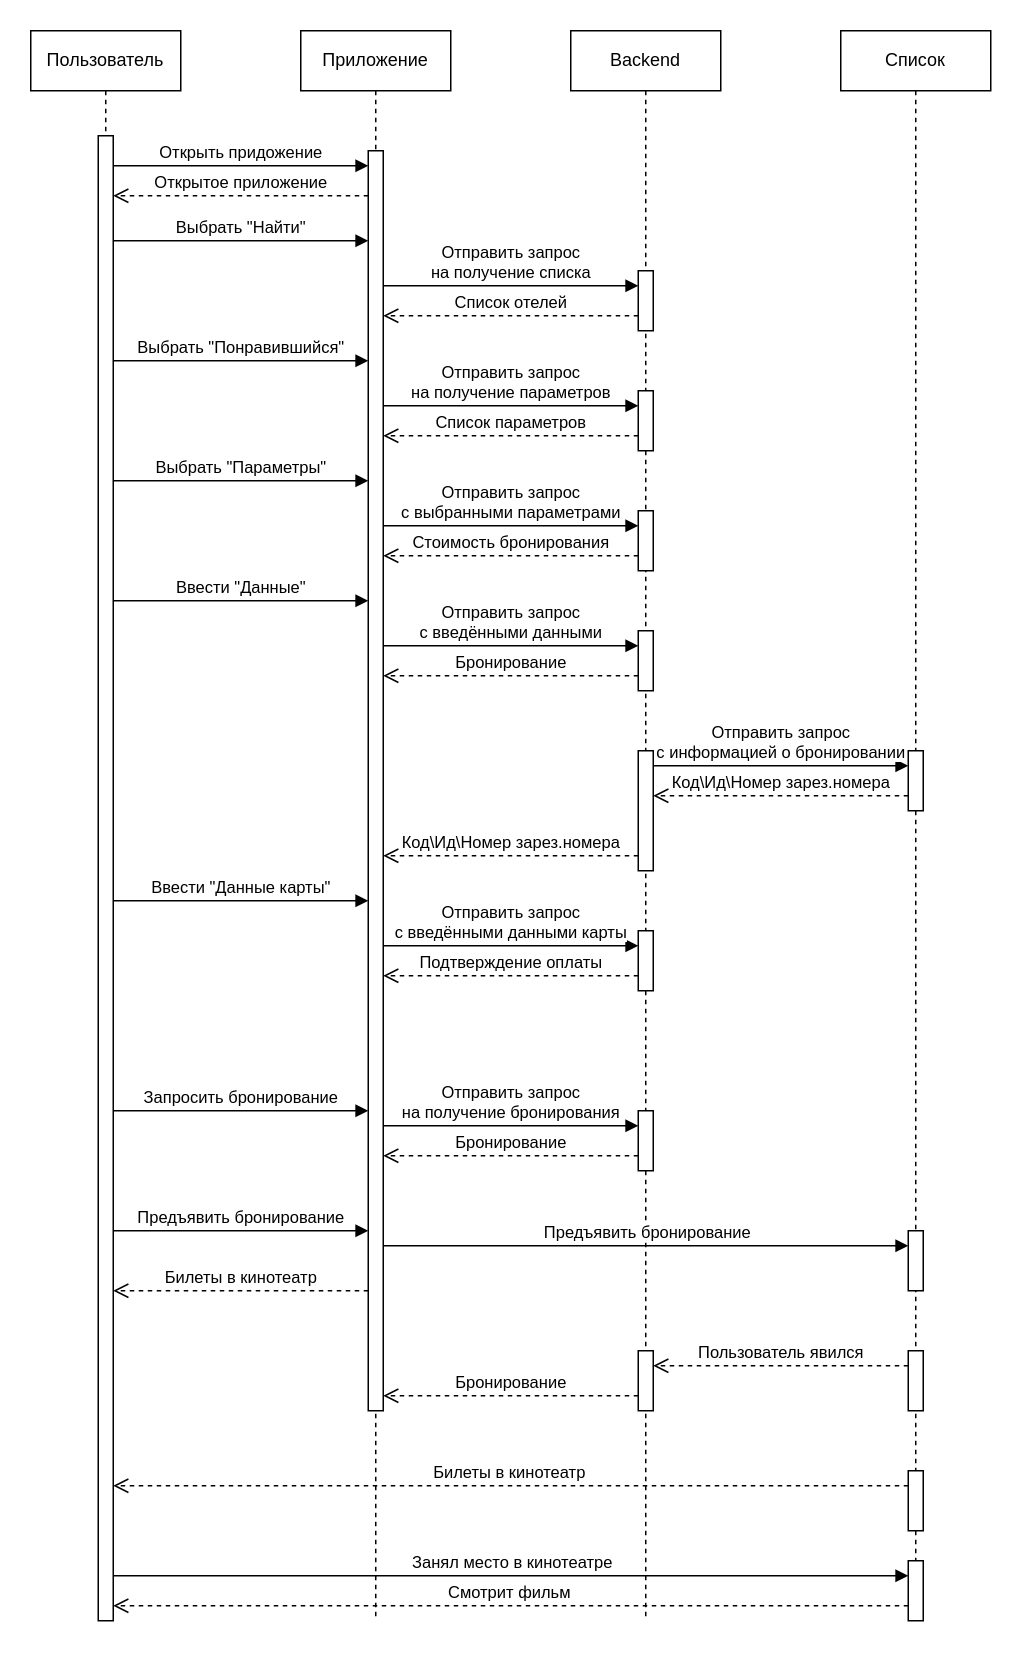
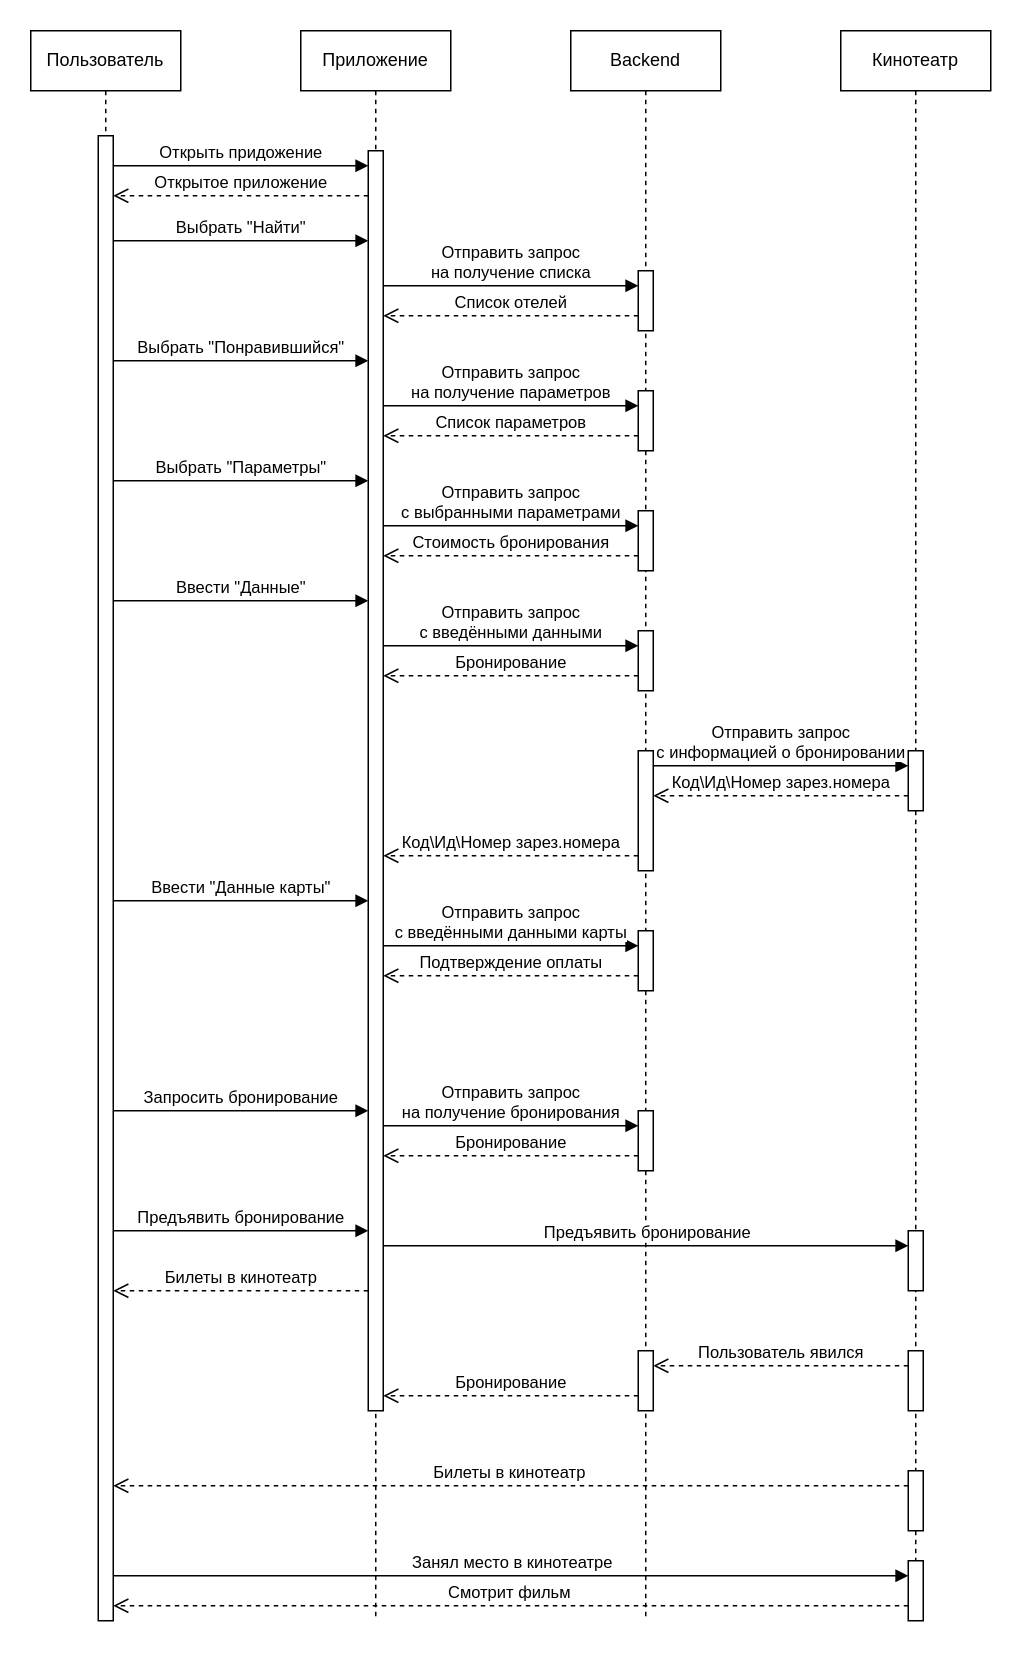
node "Список": label "Список" -> "Кинотеатр"
